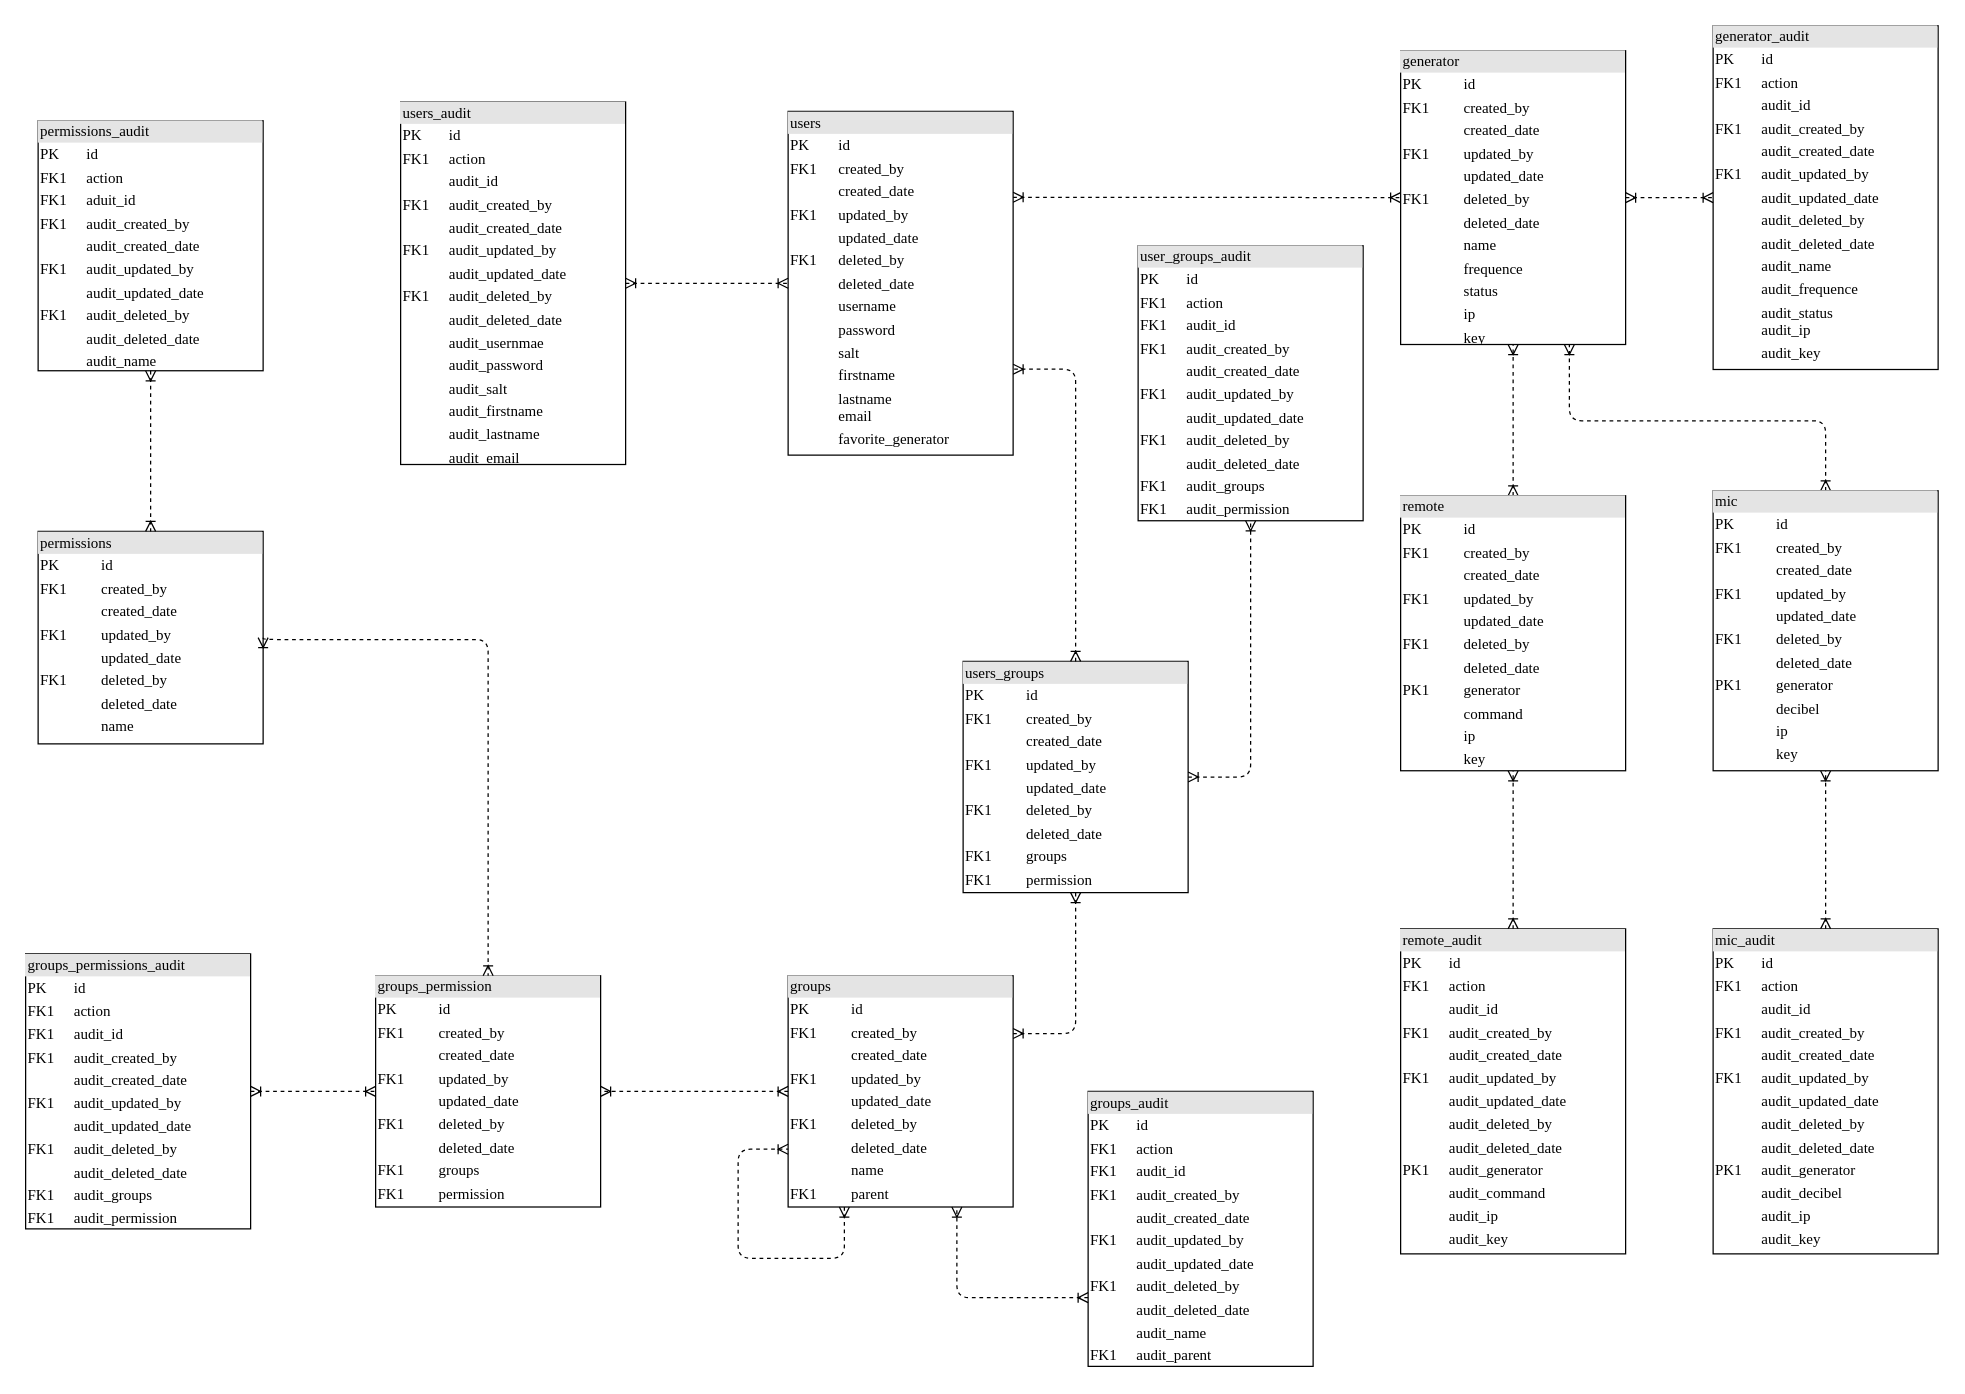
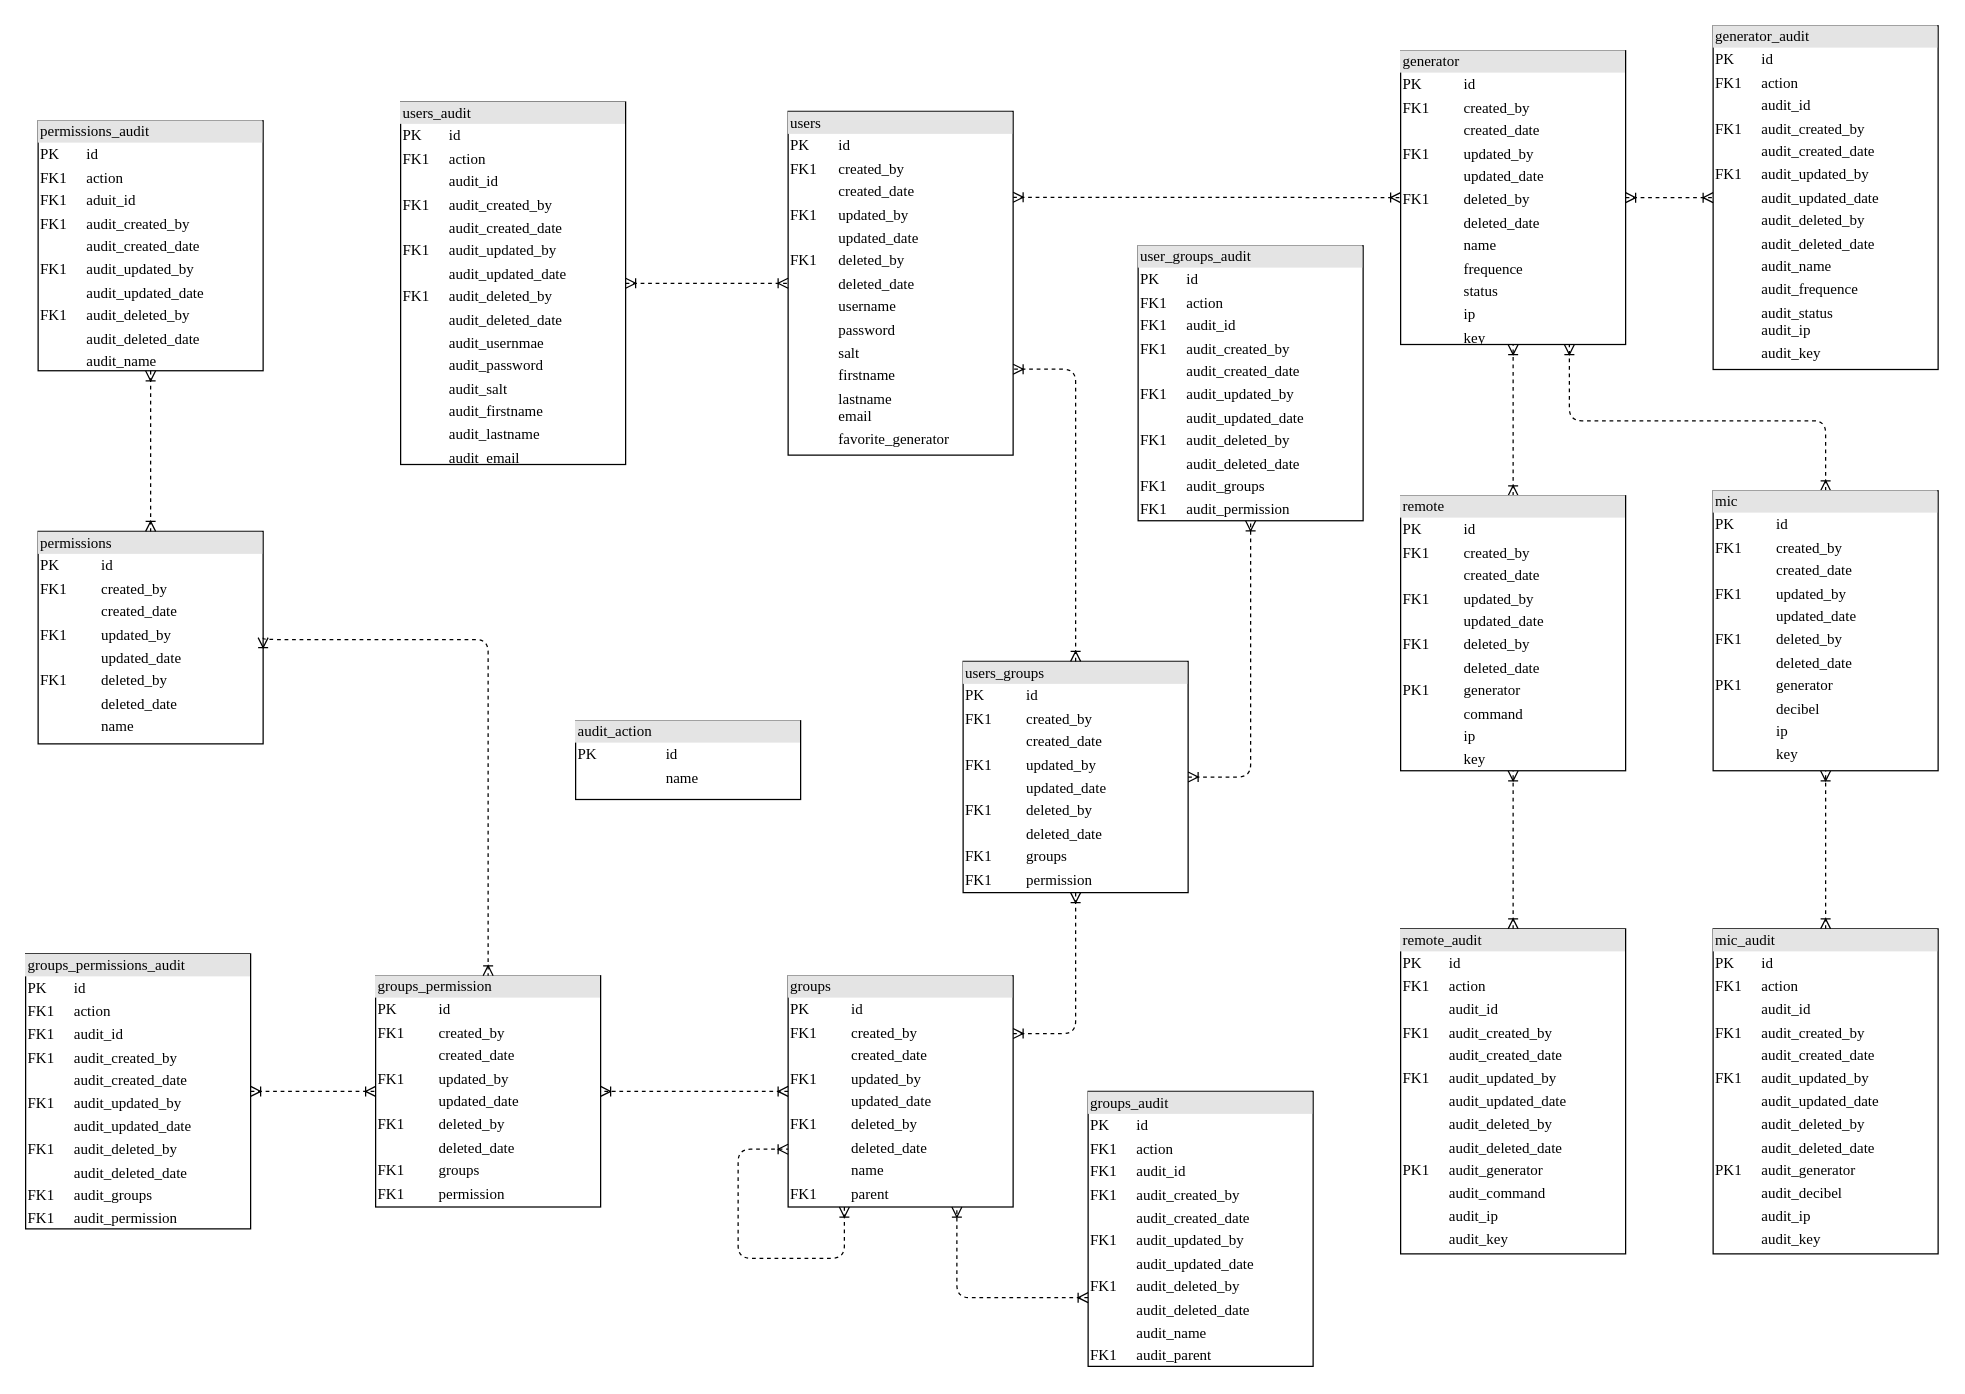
node "audit_action PK id name": added
